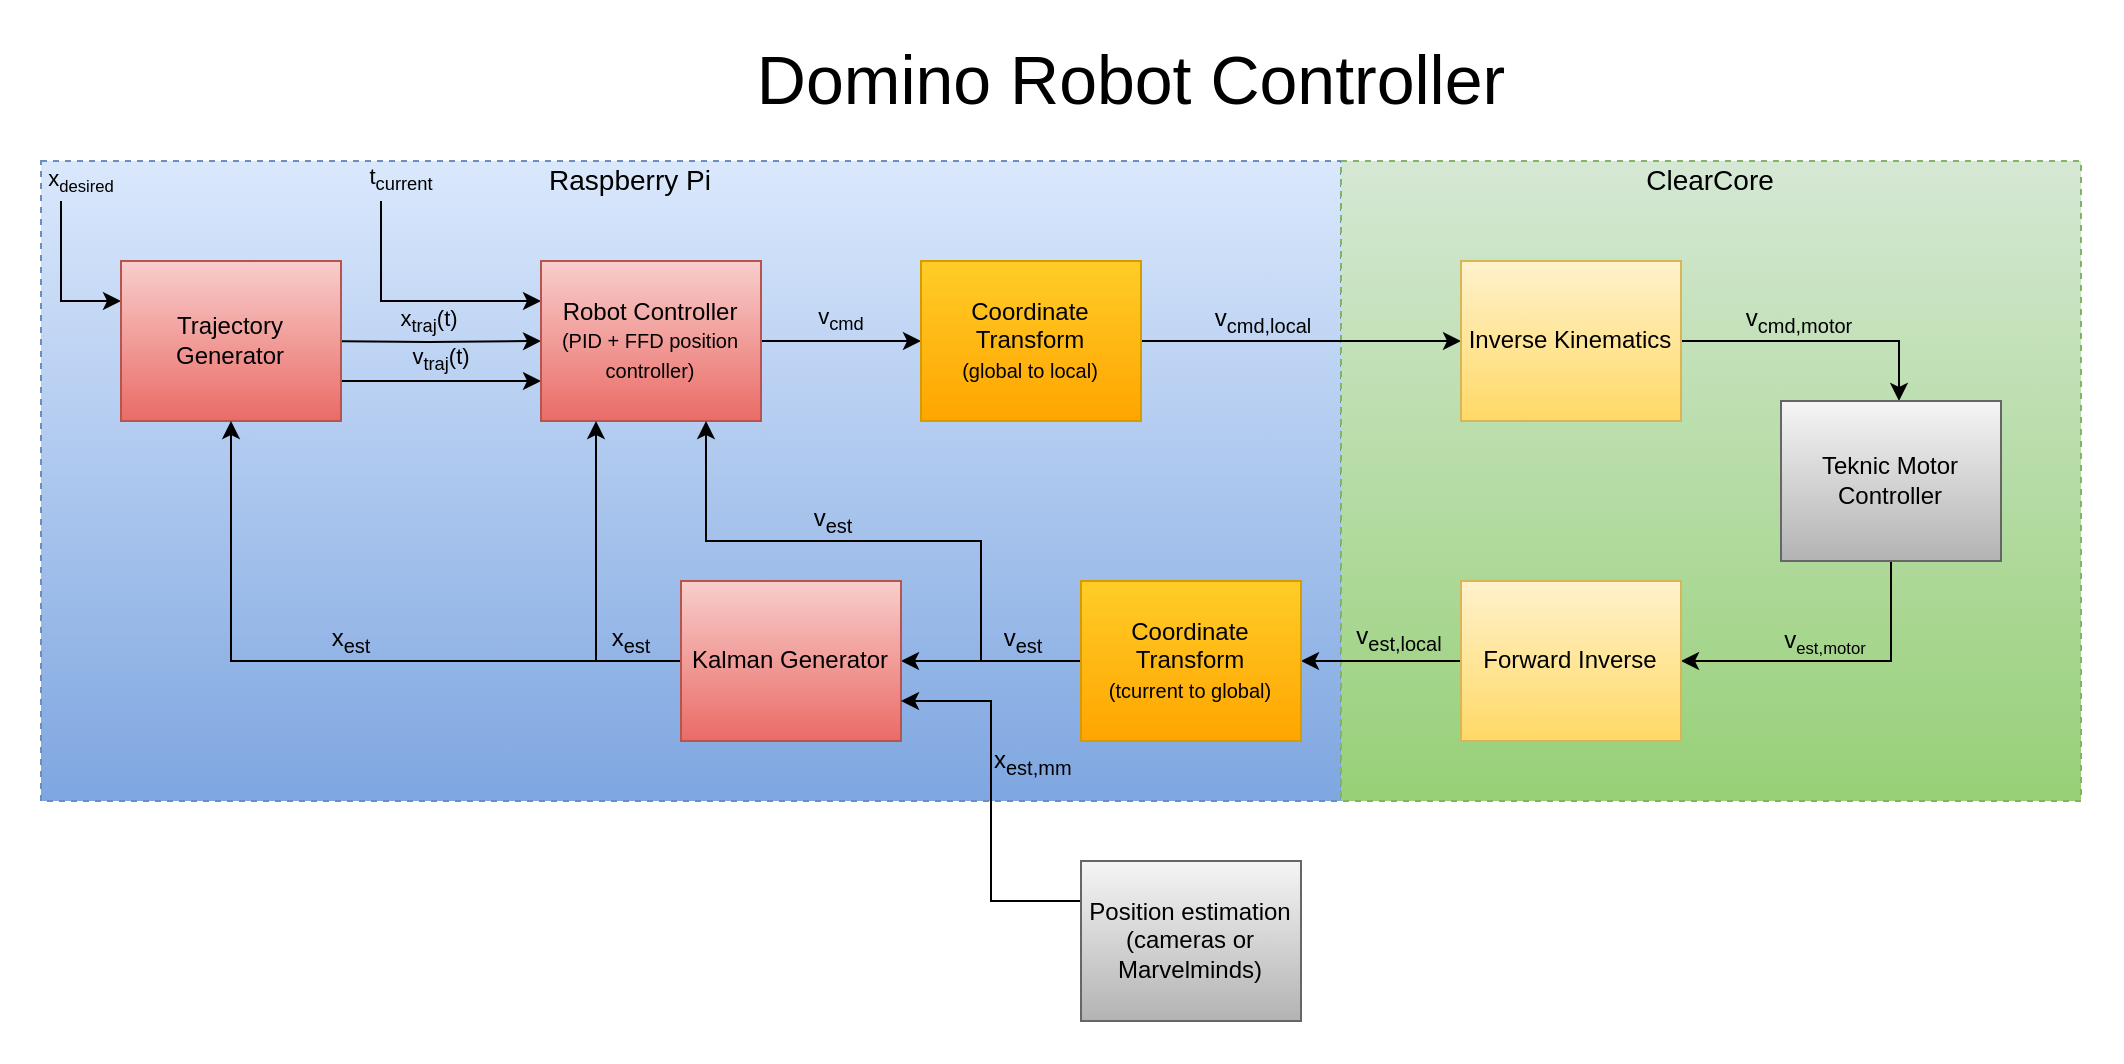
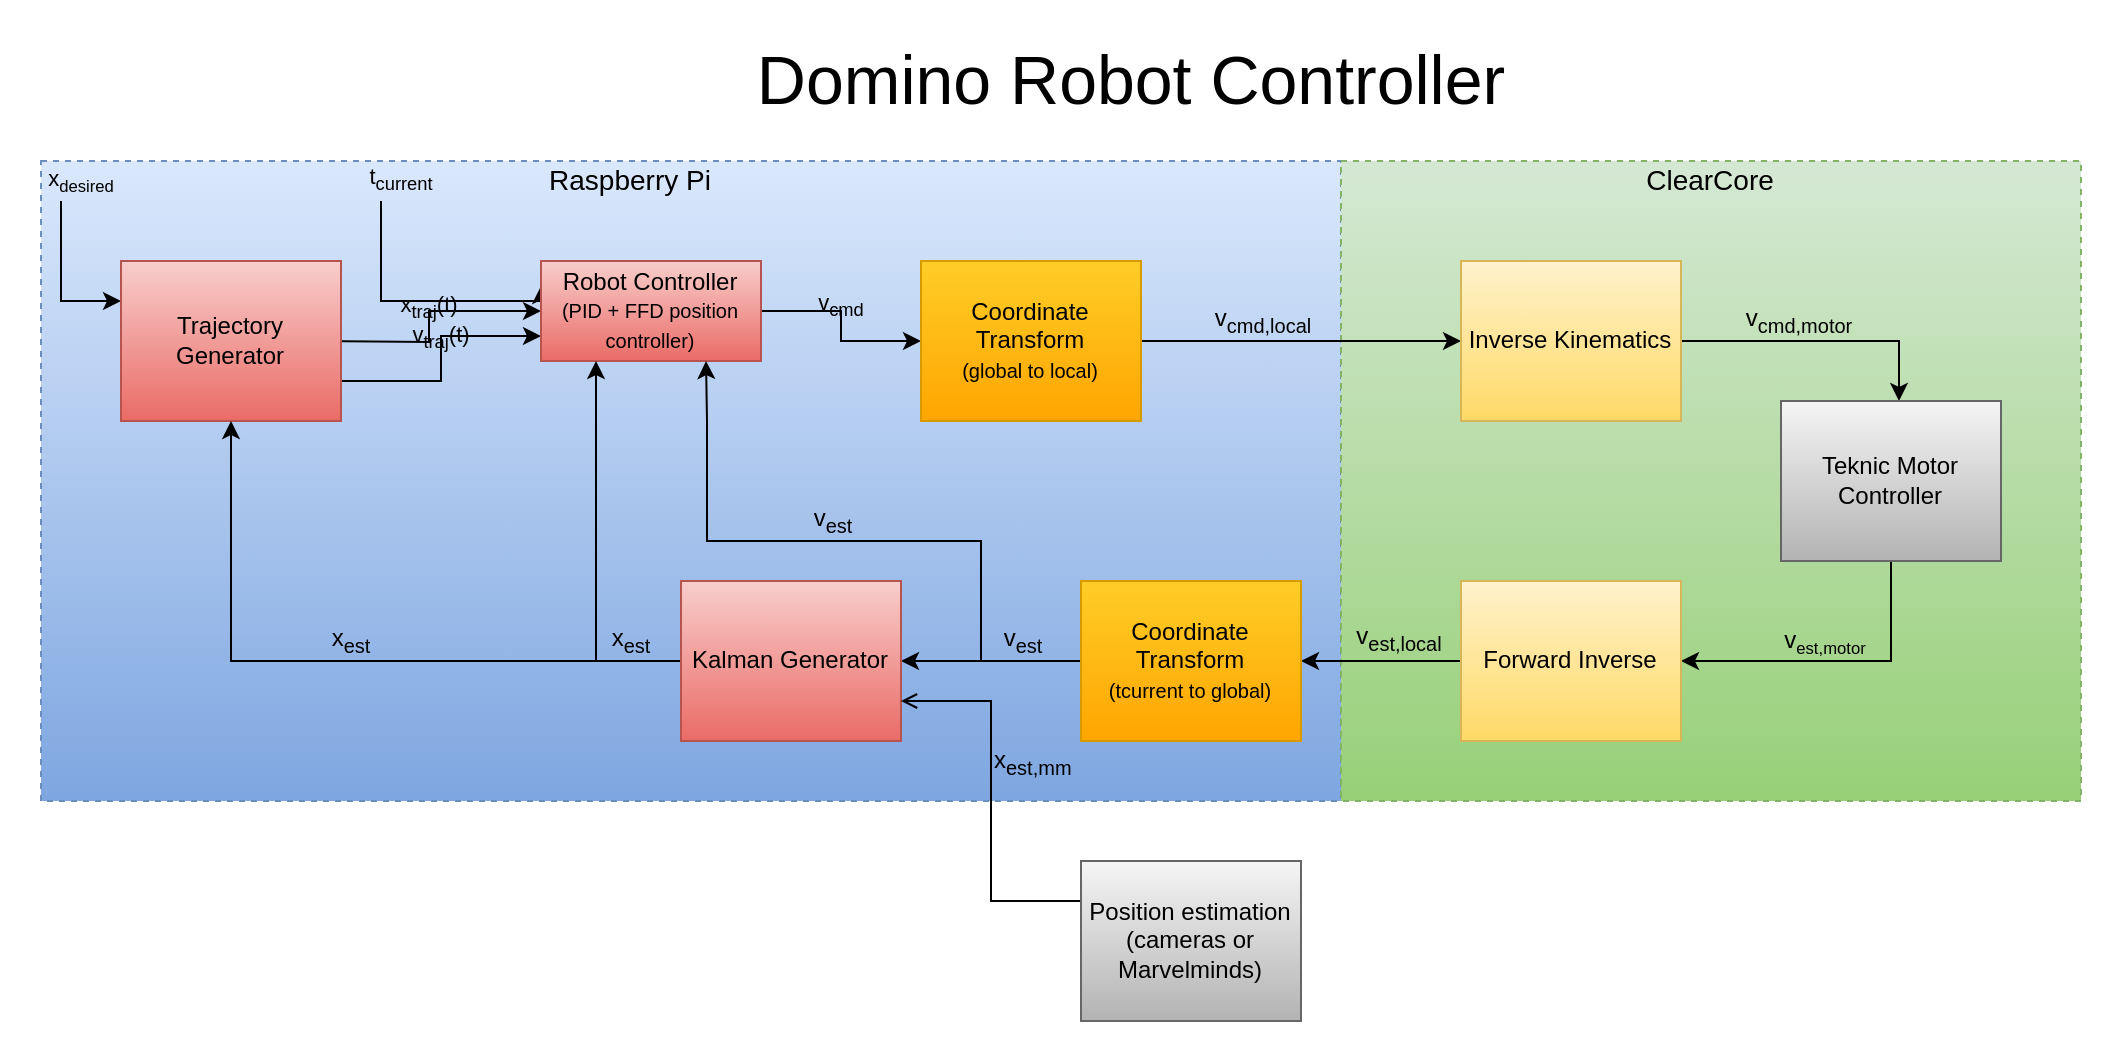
node "Robot Controller(PID + FFD position controller)": size 220x160 -> 220x100
edge "Position estimation (cameras or Marvelminds)" -> "Kalman Generator": arrowhead classic -> open
